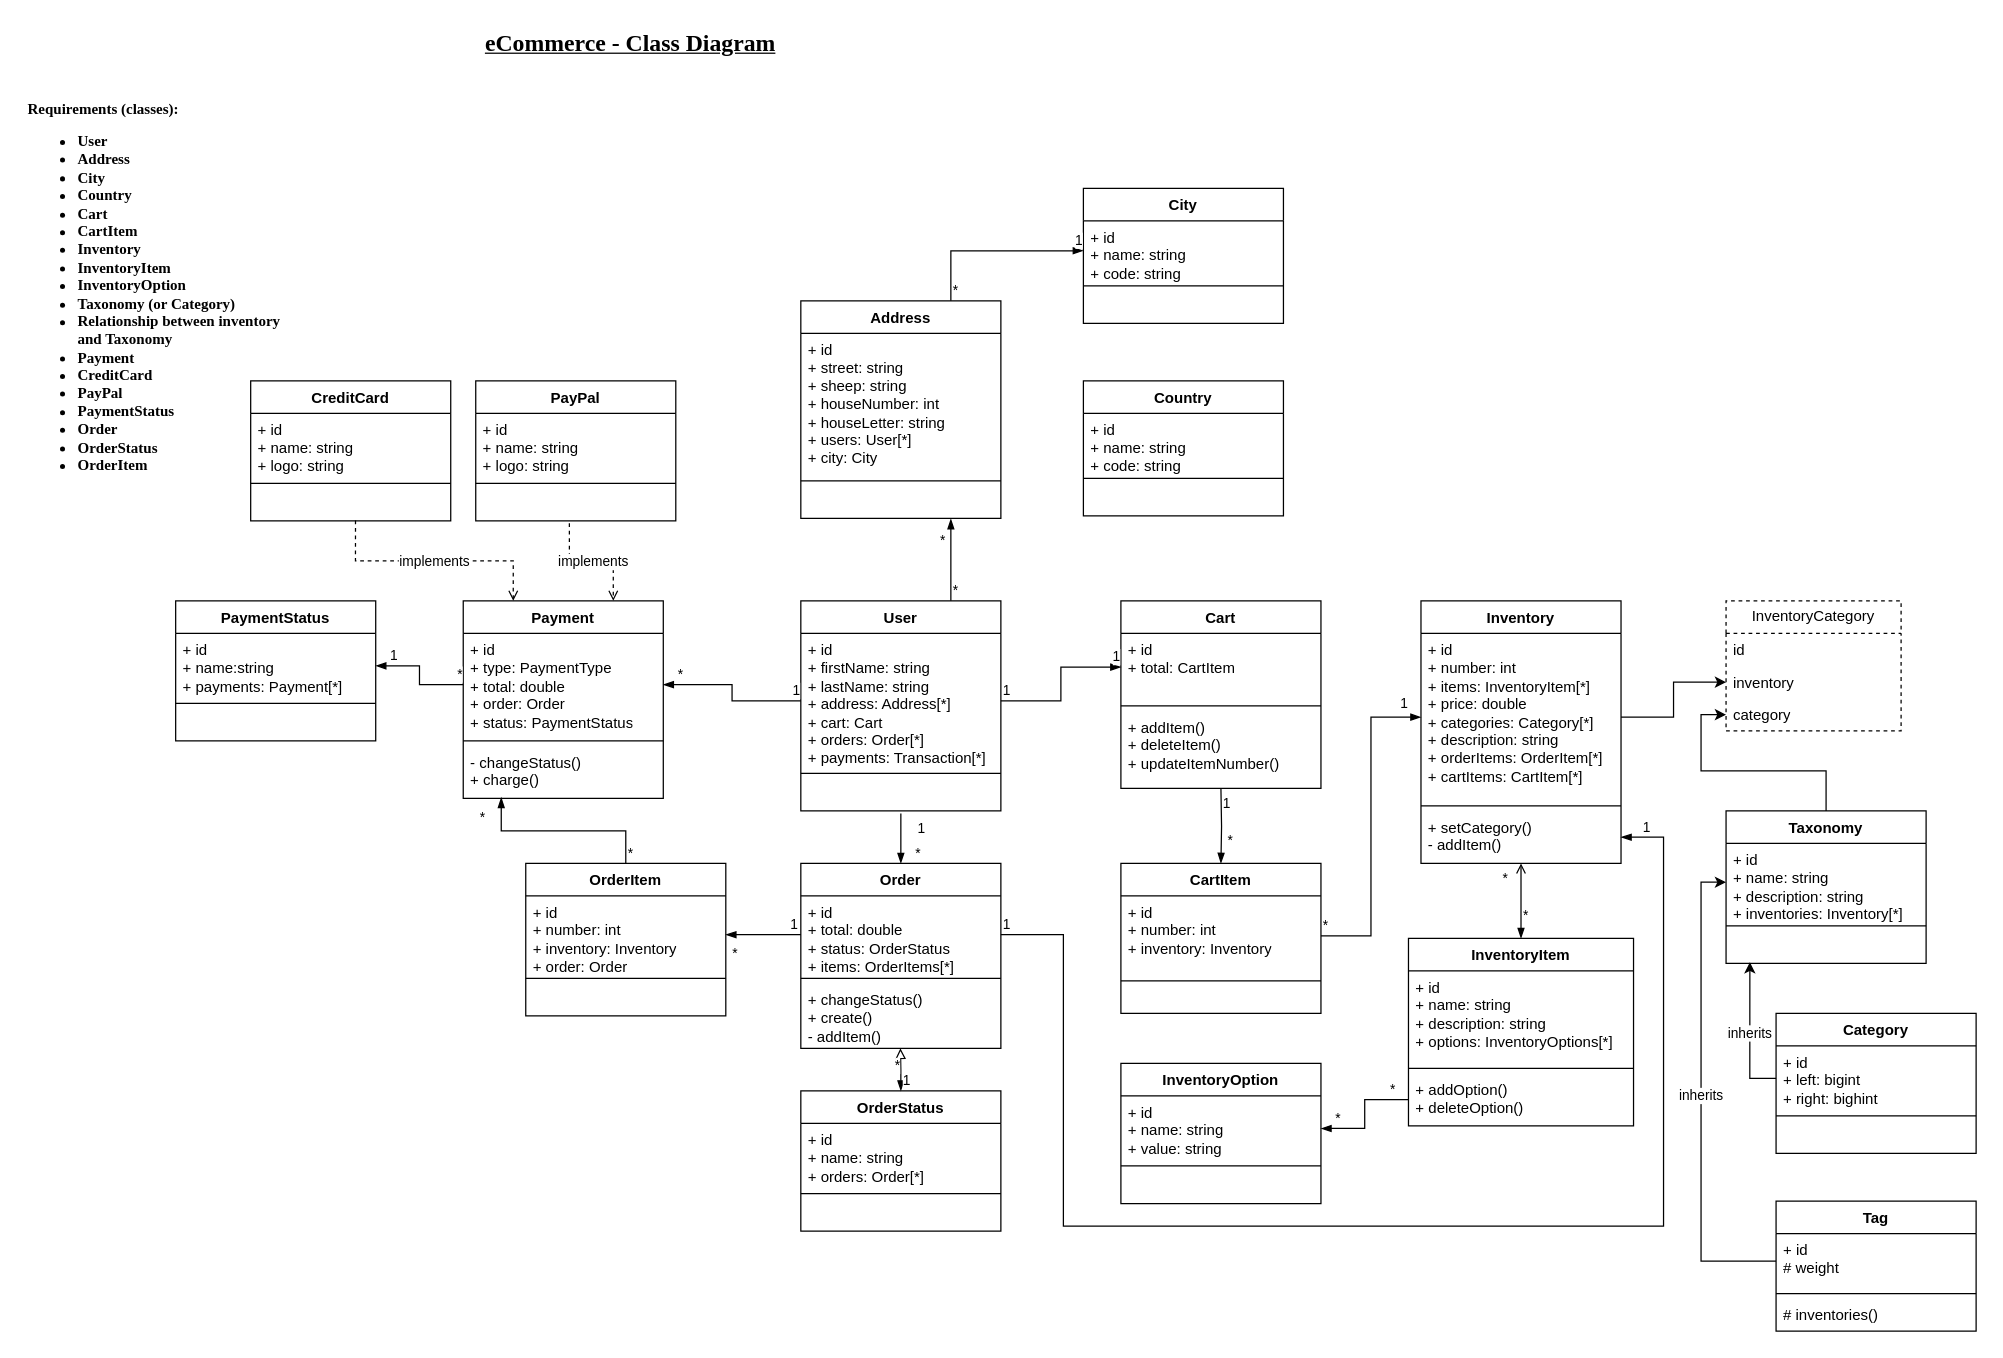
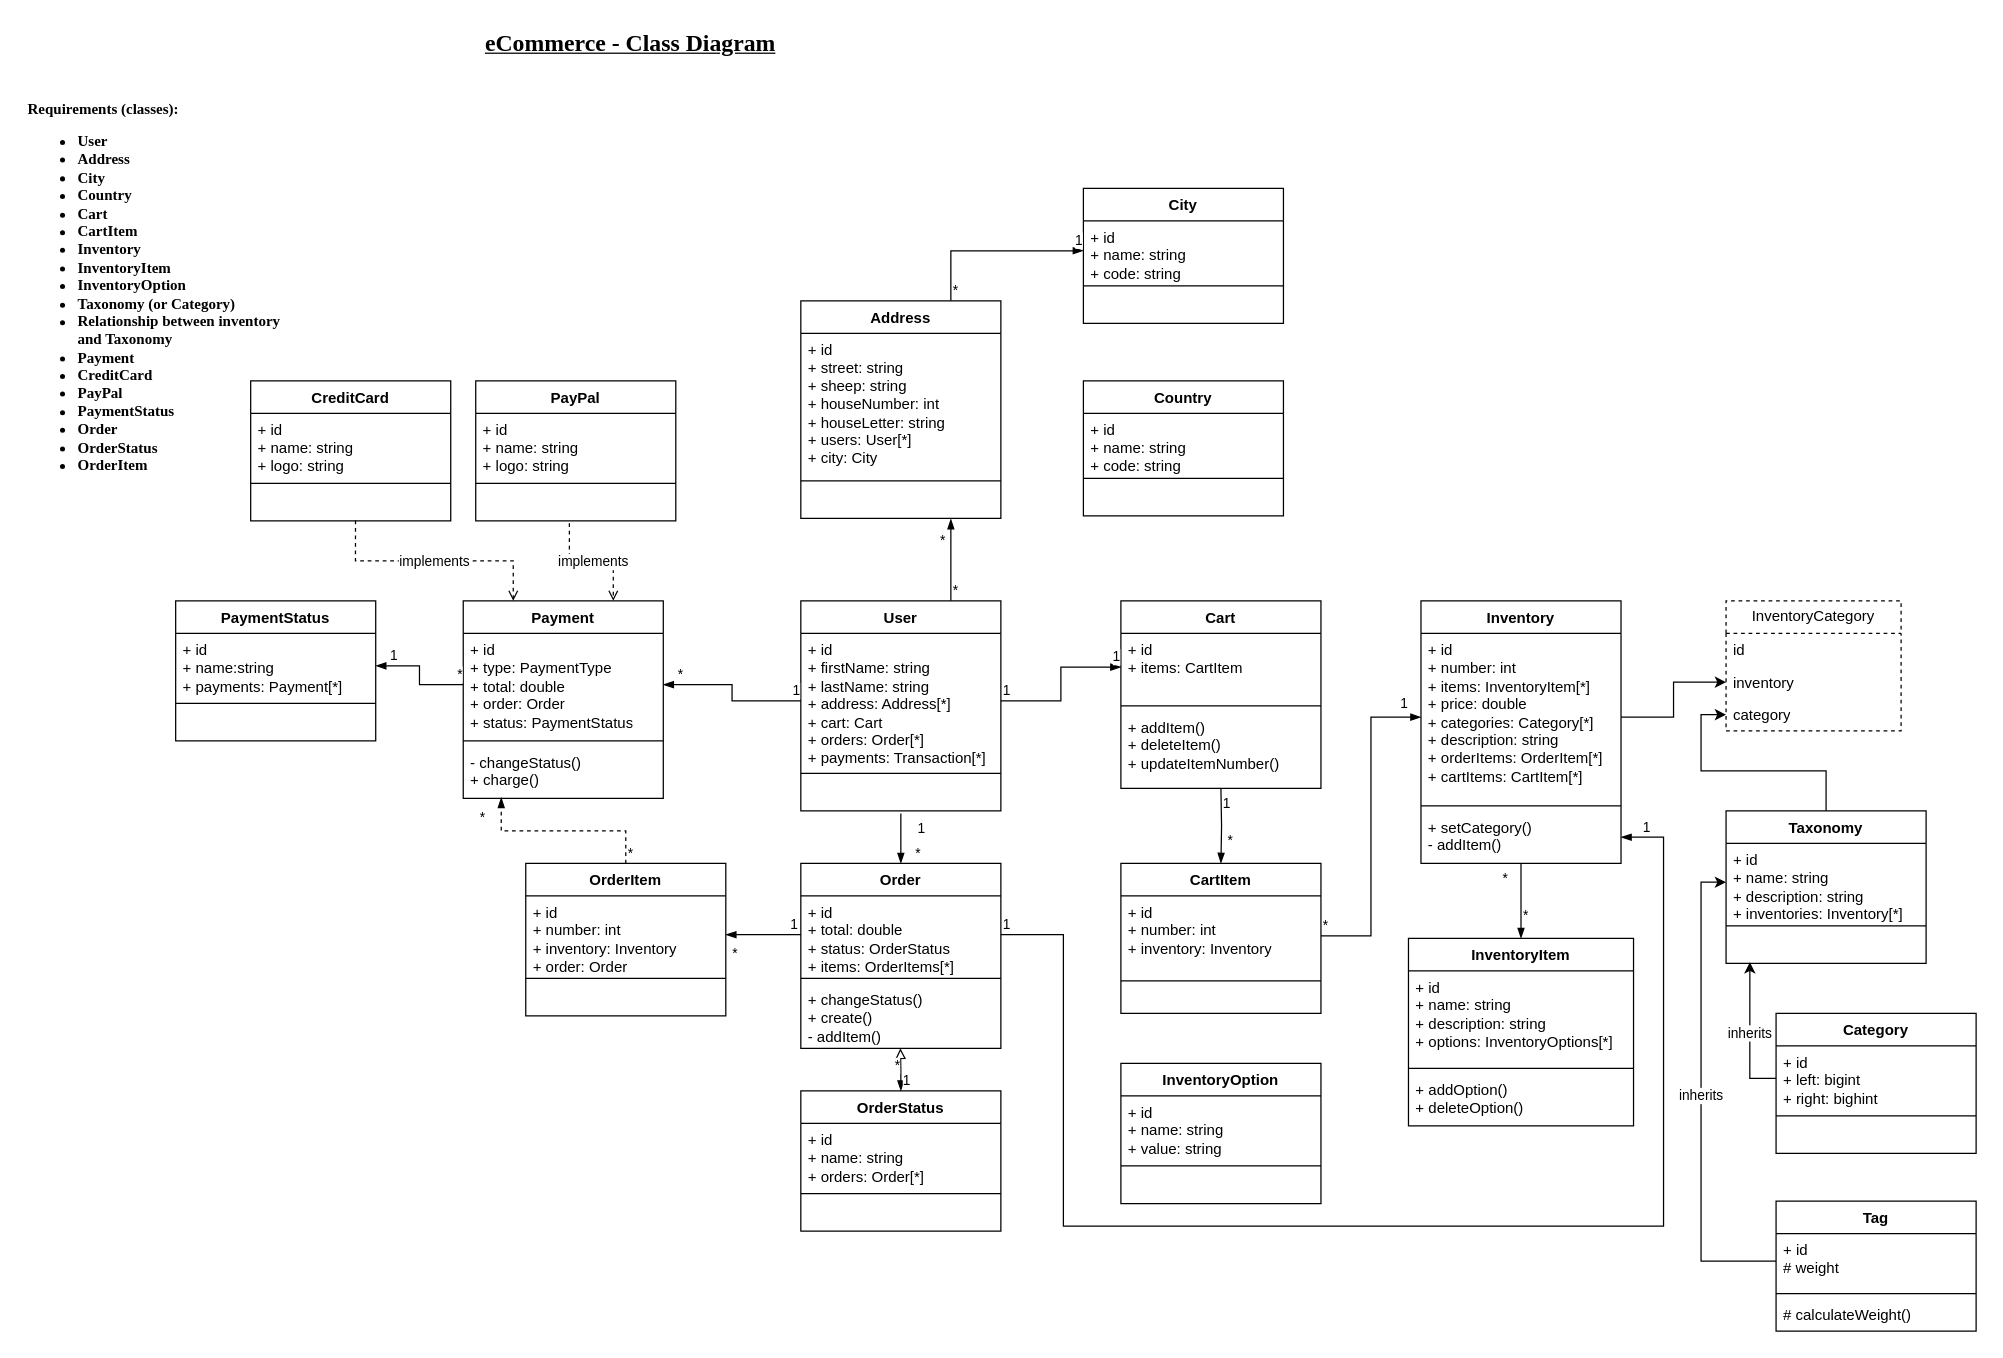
node "+ id + total: CartItem": label "+ id + total: CartItem" -> "+ id + items: CartItem"
edge "OrderItem" -> "- changeStatus() + charge()": style solid -> dashed
edge "+ setCategory() - addItem()" -- "InventoryItem": arrowhead open -> none
edge "+ addOption() + deleteOption()" -> "+ id + name: string + value: string": removed, labels "*", "*"
node "# inventories()": label "# inventories()" -> "# calculateWeight()"
